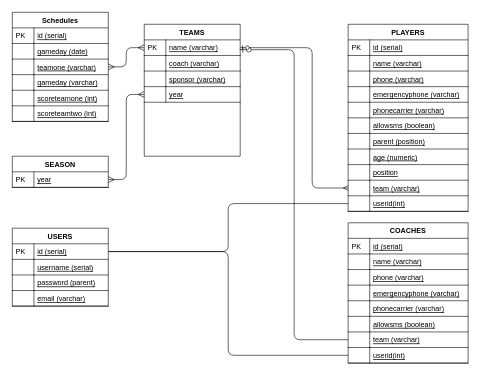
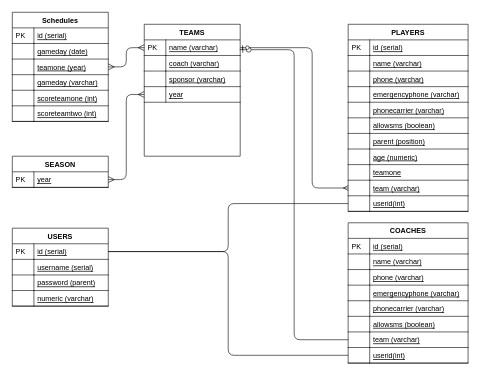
node "teamone (varchar)": label "teamone (varchar)" -> "teamone (year)"
node "position": label "position" -> "teamone"
node "email (varchar)": label "email (varchar)" -> "numeric (varchar)"
